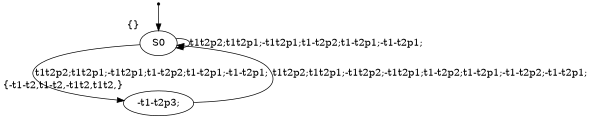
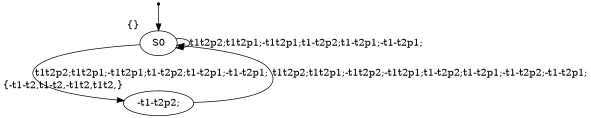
node "-t1-t2p3; {-t1-t2,t1-t2,-t1t2,t1t2,}": label "-t1-t2p3; {-t1-t2,t1-t2,-t1t2,t1t2,}" -> "-t1-t2p2; {-t1-t2,t1-t2,-t1t2,t1t2,}"
